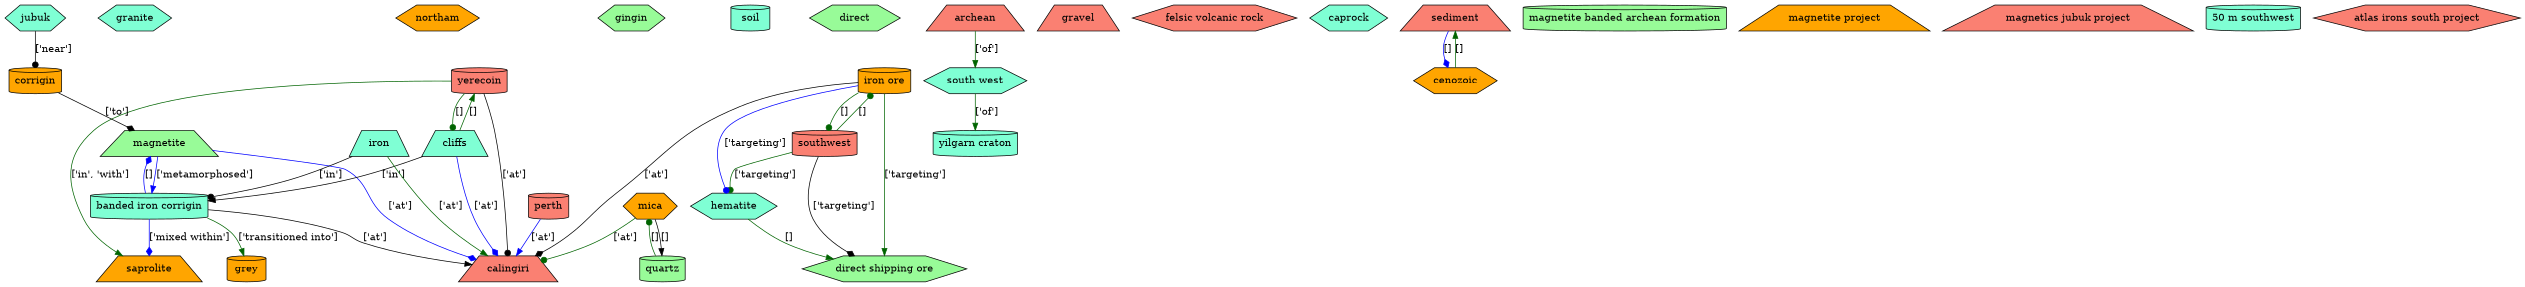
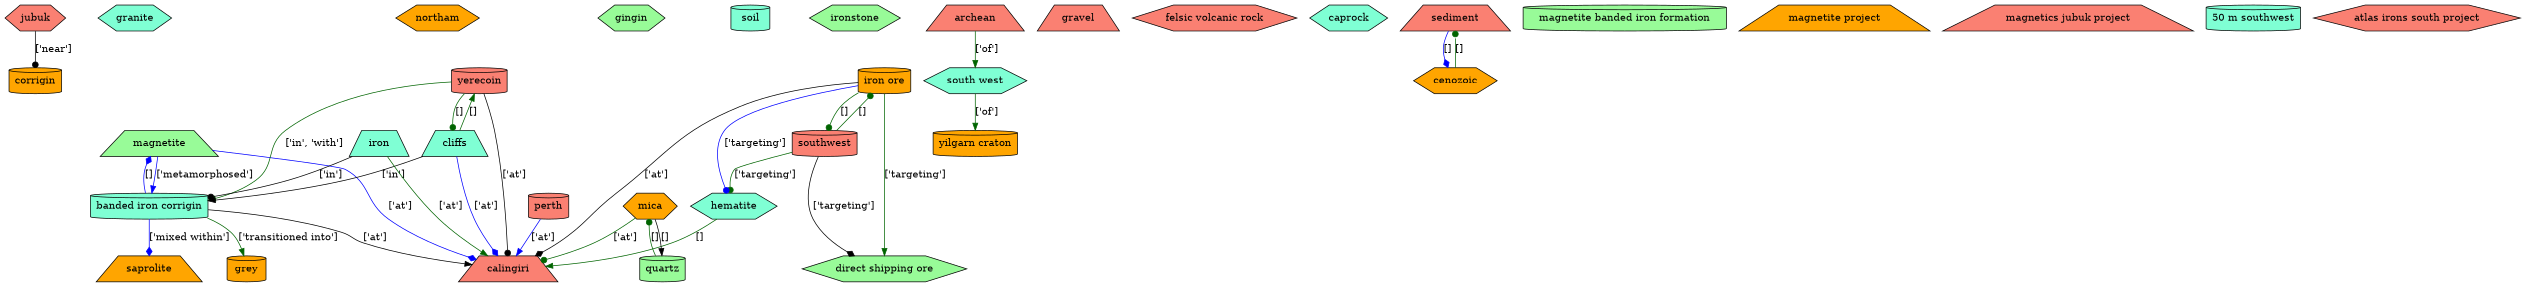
node "jubuk": fillcolor aquamarine -> salmon
node "direct": label "direct" -> "ironstone"
node "magnetite banded archean formation": label "magnetite banded archean formation" -> "magnetite banded iron formation"
edge "cenozoic" -> "sediment": arrowhead normal -> dot
edge "yerecoin" -> "saprolite": now "yerecoin" -> "banded iron corrigin"
edge "corrigin" -> "magnetite": removed, label "['to']"
node "yilgarn craton": fillcolor aquamarine -> orange
edge "hematite" -> "direct shipping ore": now "hematite" -> "calingiri"
